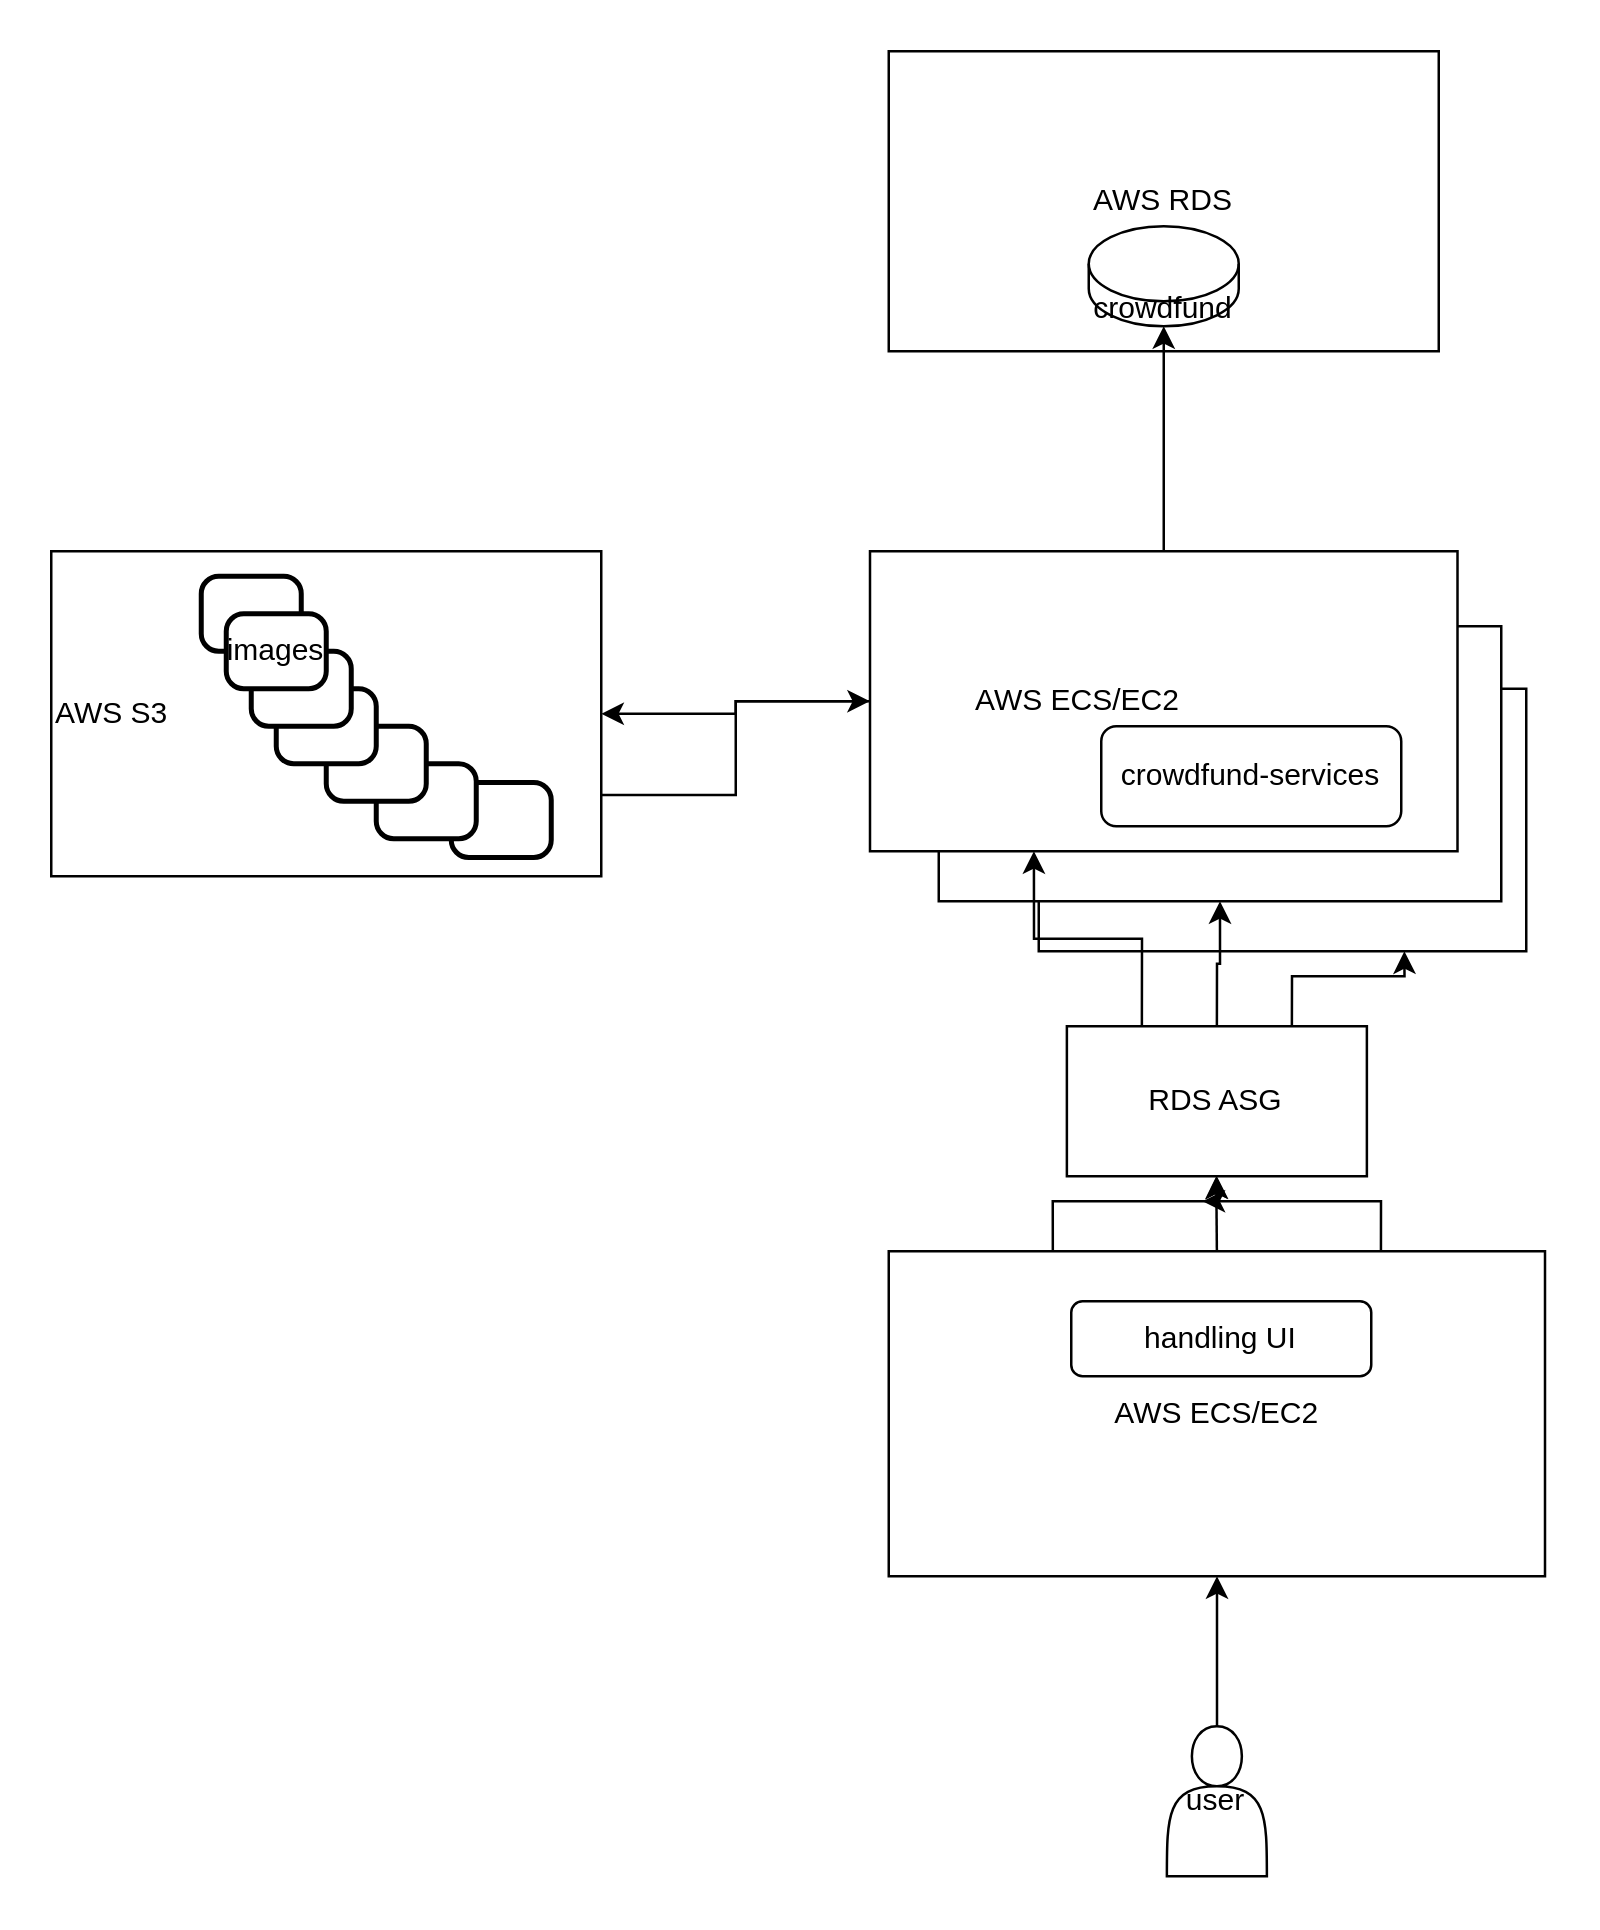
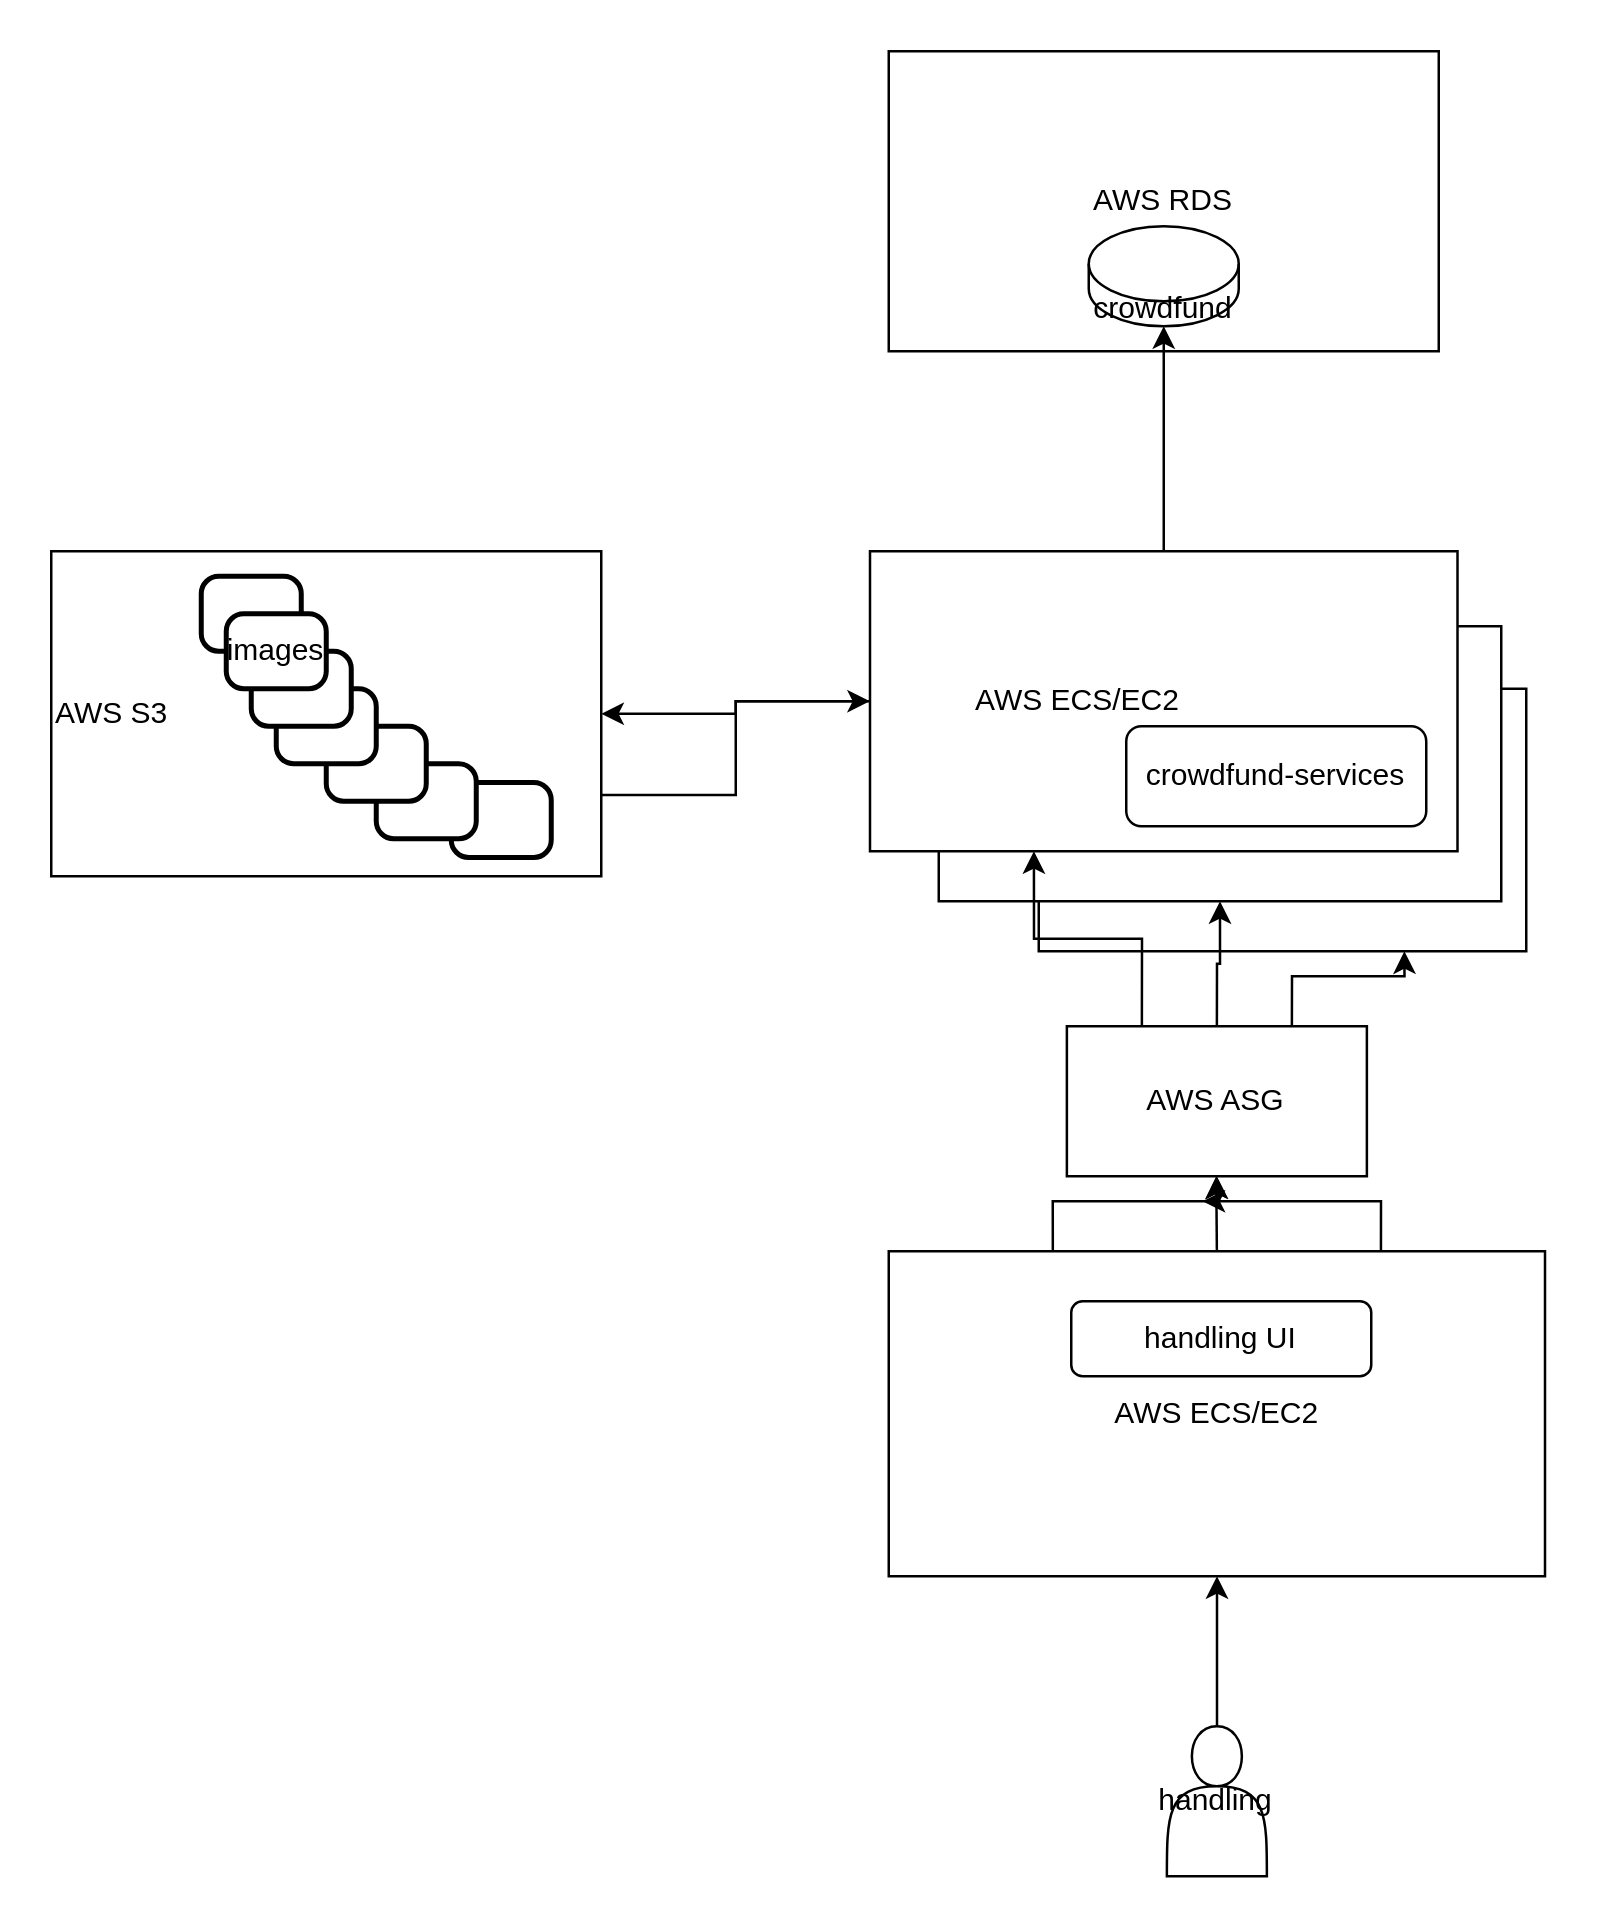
node "crowdfund-services": moved (1251, 776) -> (1276, 776)
node "RDS ASG": label "RDS ASG" -> "AWS ASG"
node "user": label "user" -> "handling"
